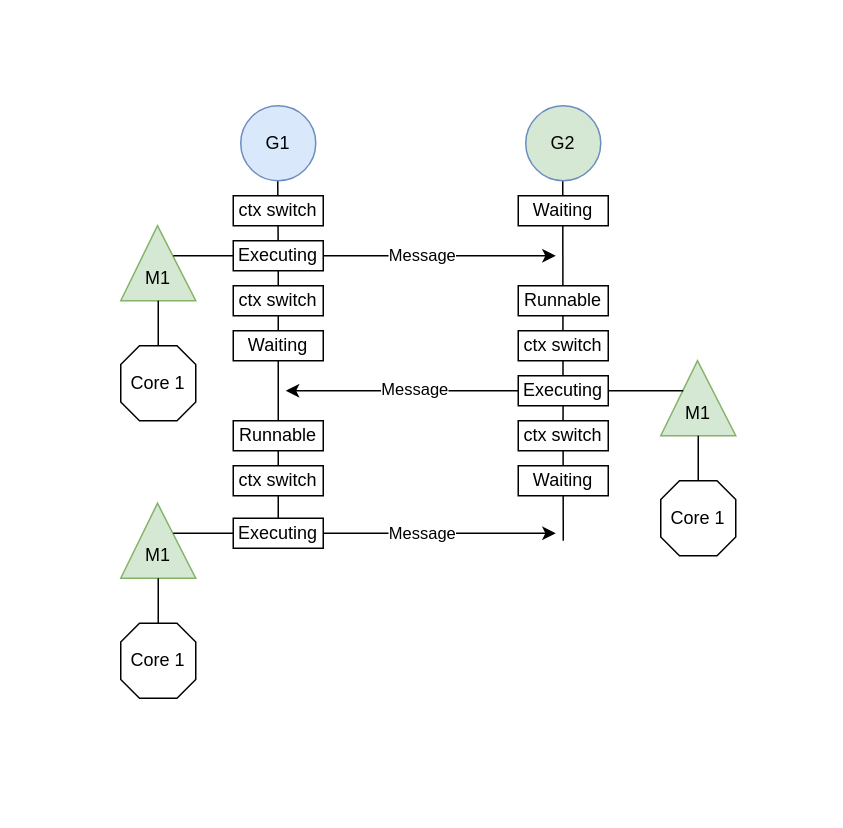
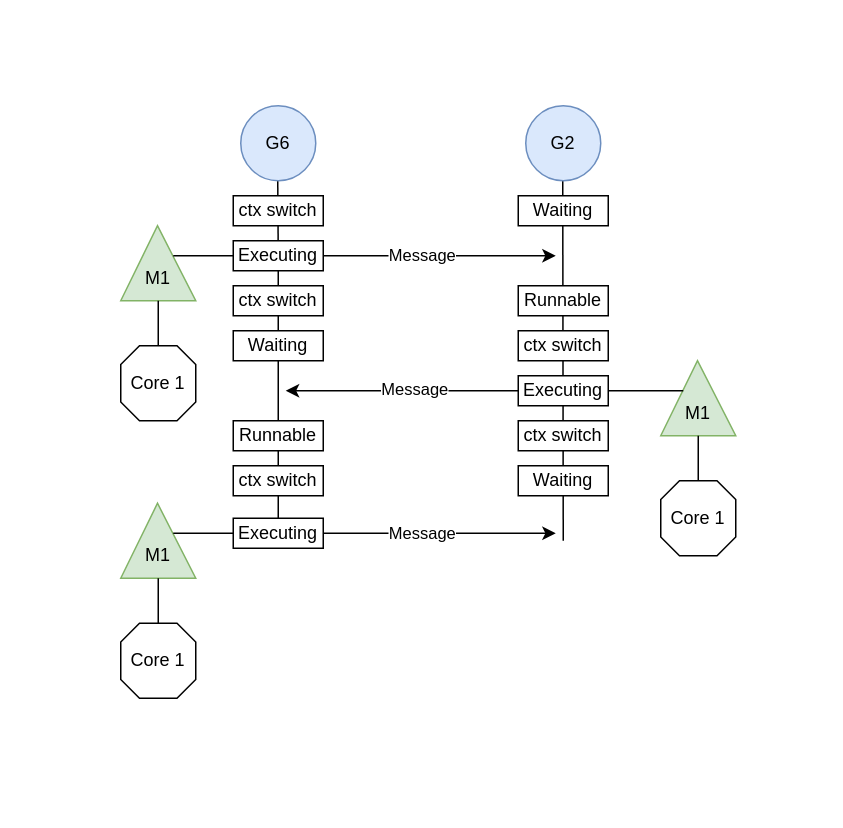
node "G1": label "G1" -> "G6"
node "G2": fillcolor #d5e8d4 -> #dae8fc
